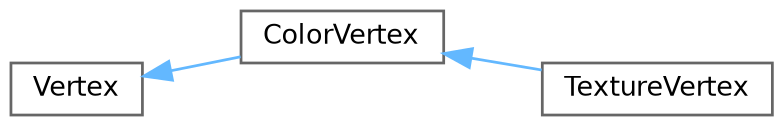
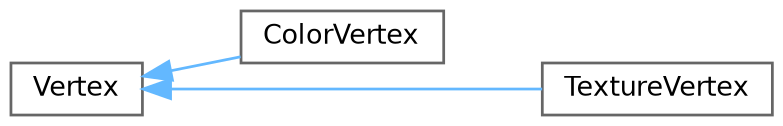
edge "TextureVertex" -> "ColorVertex": now "TextureVertex" -> "Vertex"
